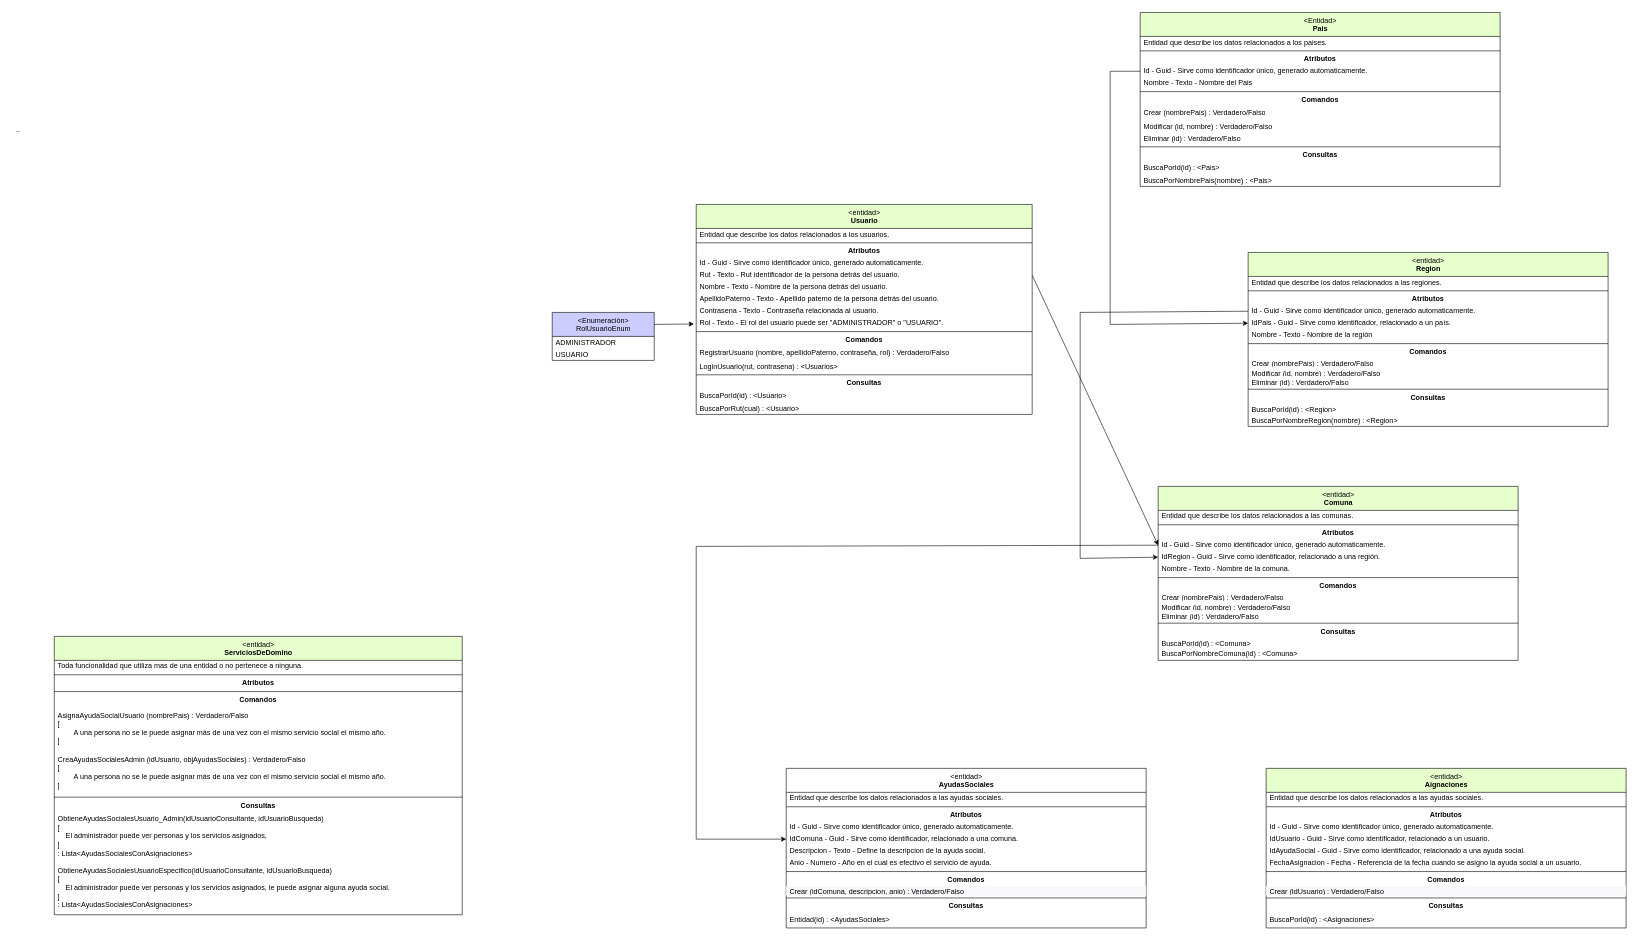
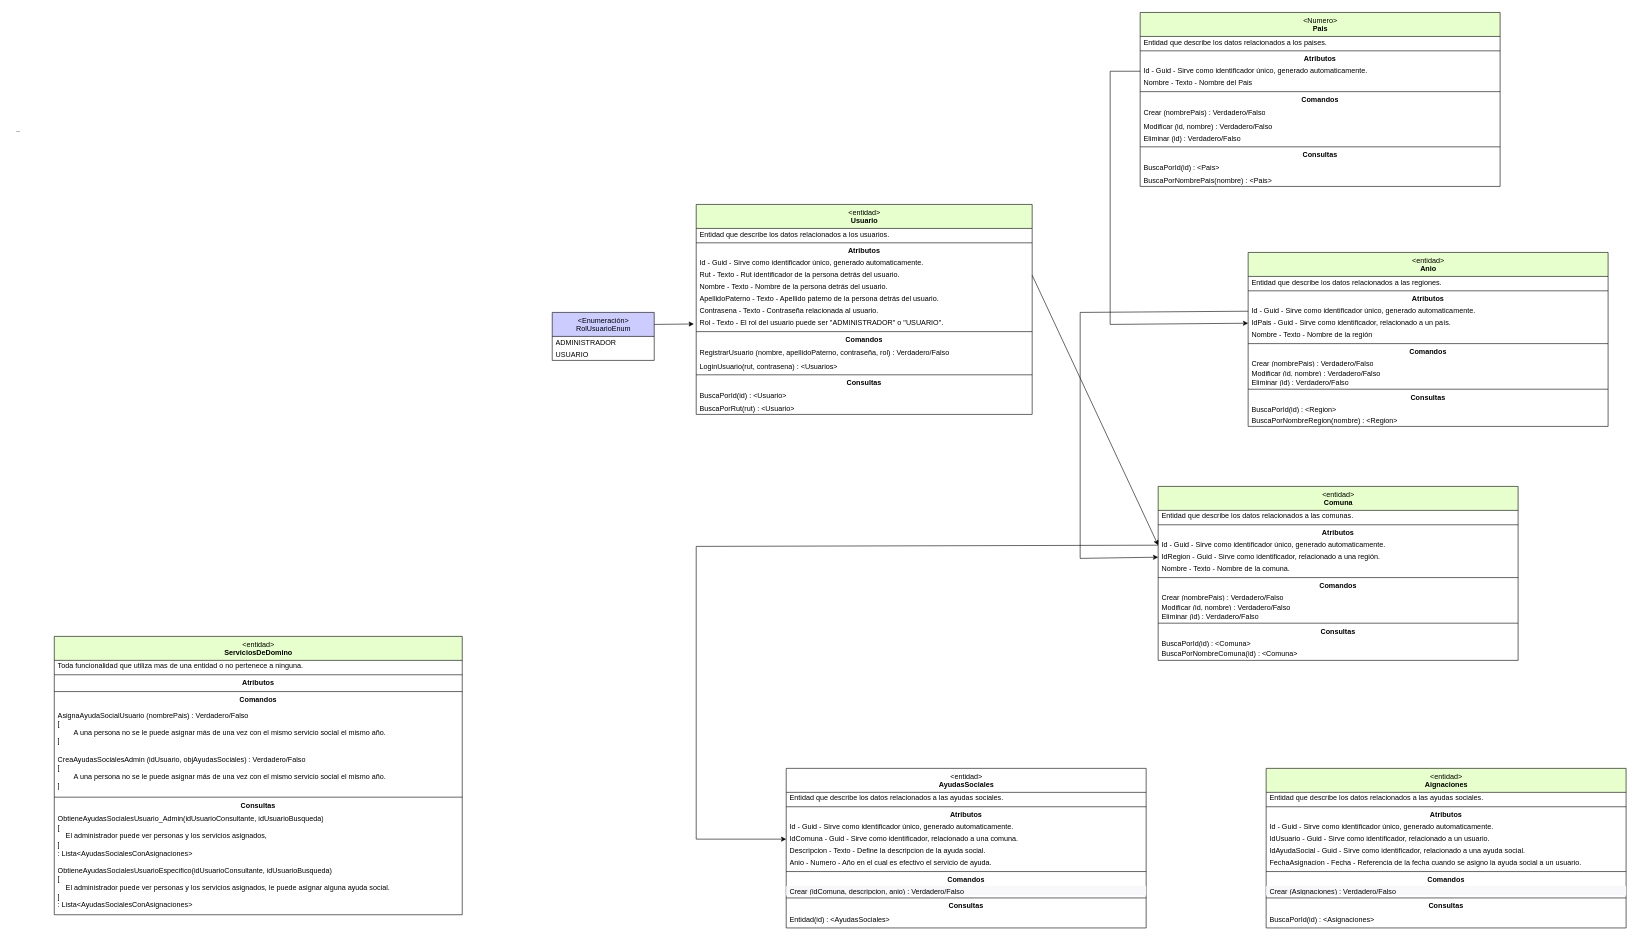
node "<Entidad> Pais": label "<Entidad> Pais" -> "<Numero> Pais"
node "<entidad> Region": label "<entidad> Region" -> "<entidad> Anio"
node "BuscaPorRut(cual) : <Usuario>": label "BuscaPorRut(cual) : <Usuario>" -> "BuscaPorRut(rut) : <Usuario>"
node "Crear (IdUsuario) : Verdadero/Falso": label "Crear (IdUsuario) : Verdadero/Falso" -> "Crear (Asignaciones) : Verdadero/Falso"
